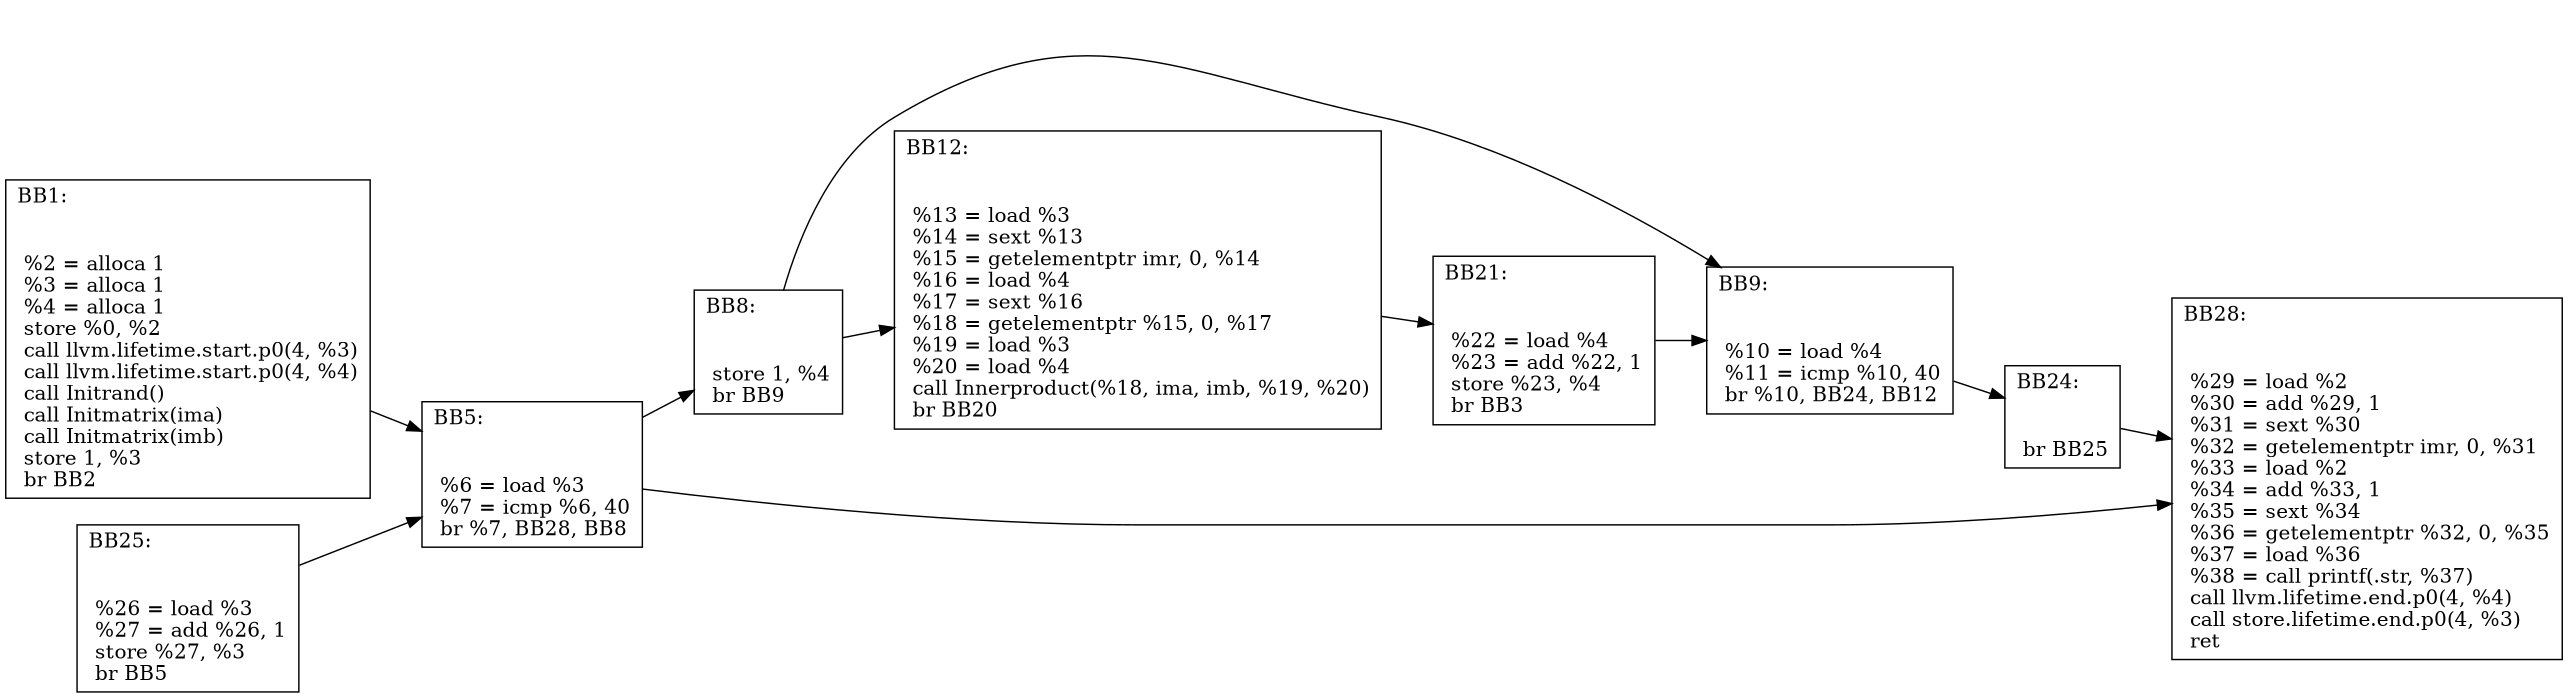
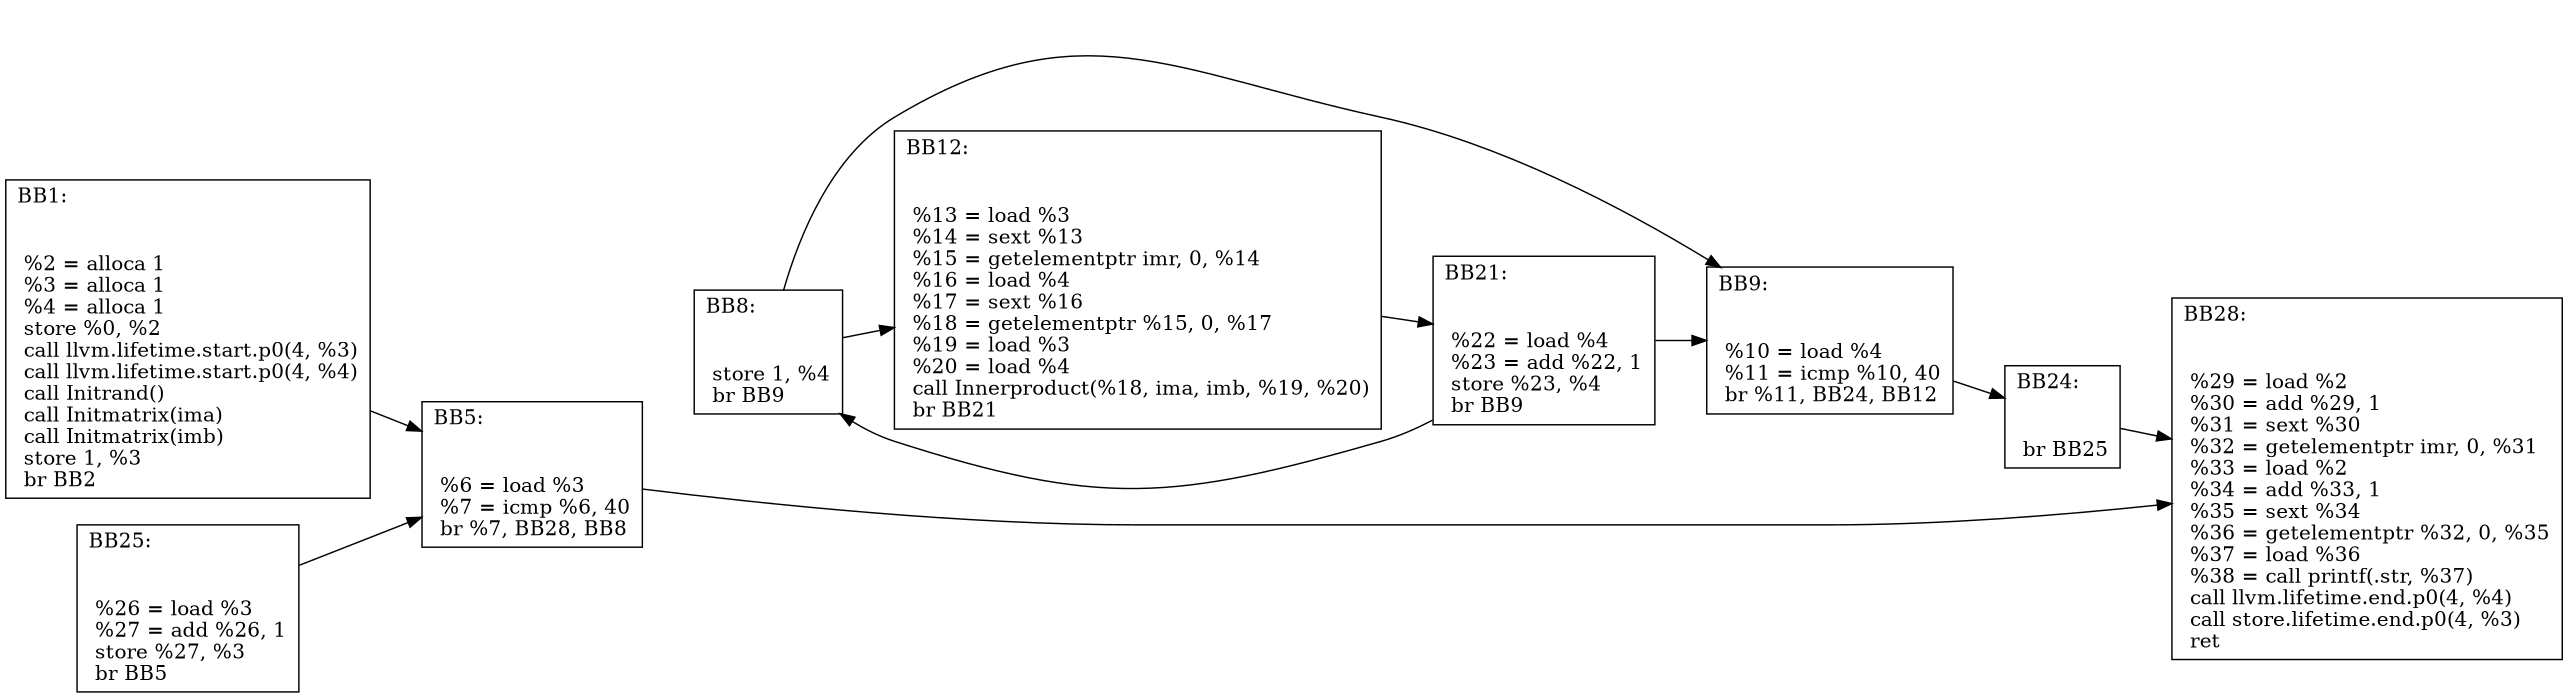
node "BB9:": text "br %10, BB24, BB12" -> "br %11, BB24, BB12"
node "BB21:": text "br BB3" -> "br BB9"
edge "BB5:" -> "BB8:": now "BB21:" -> "BB8:"
node "BB12:": text "br BB20" -> "br BB21"
